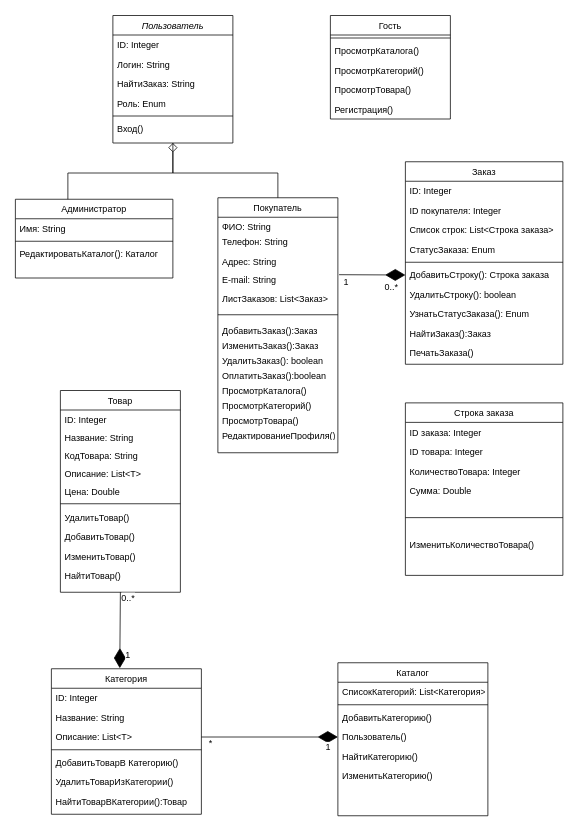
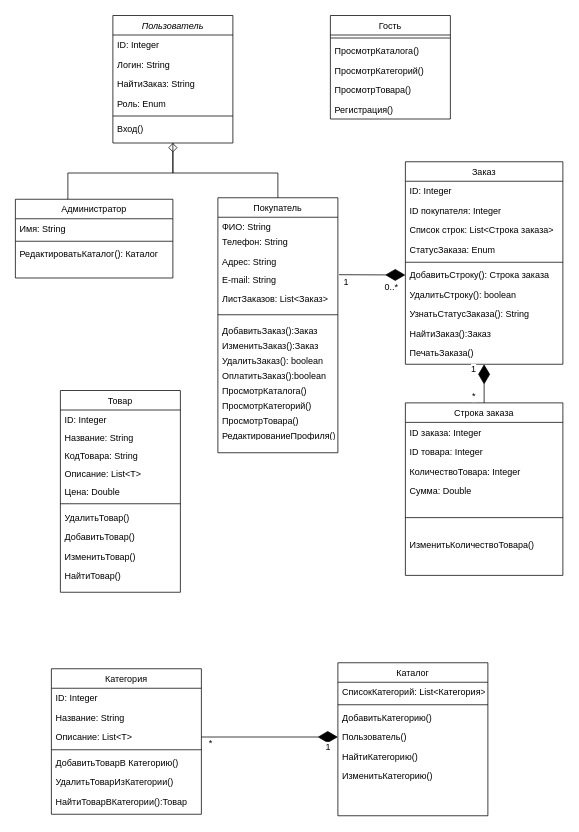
node "УзнатьСтатусЗаказа(): Enum": label "УзнатьСтатусЗаказа(): Enum" -> "УзнатьСтатусЗаказа(): String"
edge "Строка заказа" -> "Заказ": added, labels "*", "1"
edge "Товар" -> "Категория": removed, labels "0..*", "1"
